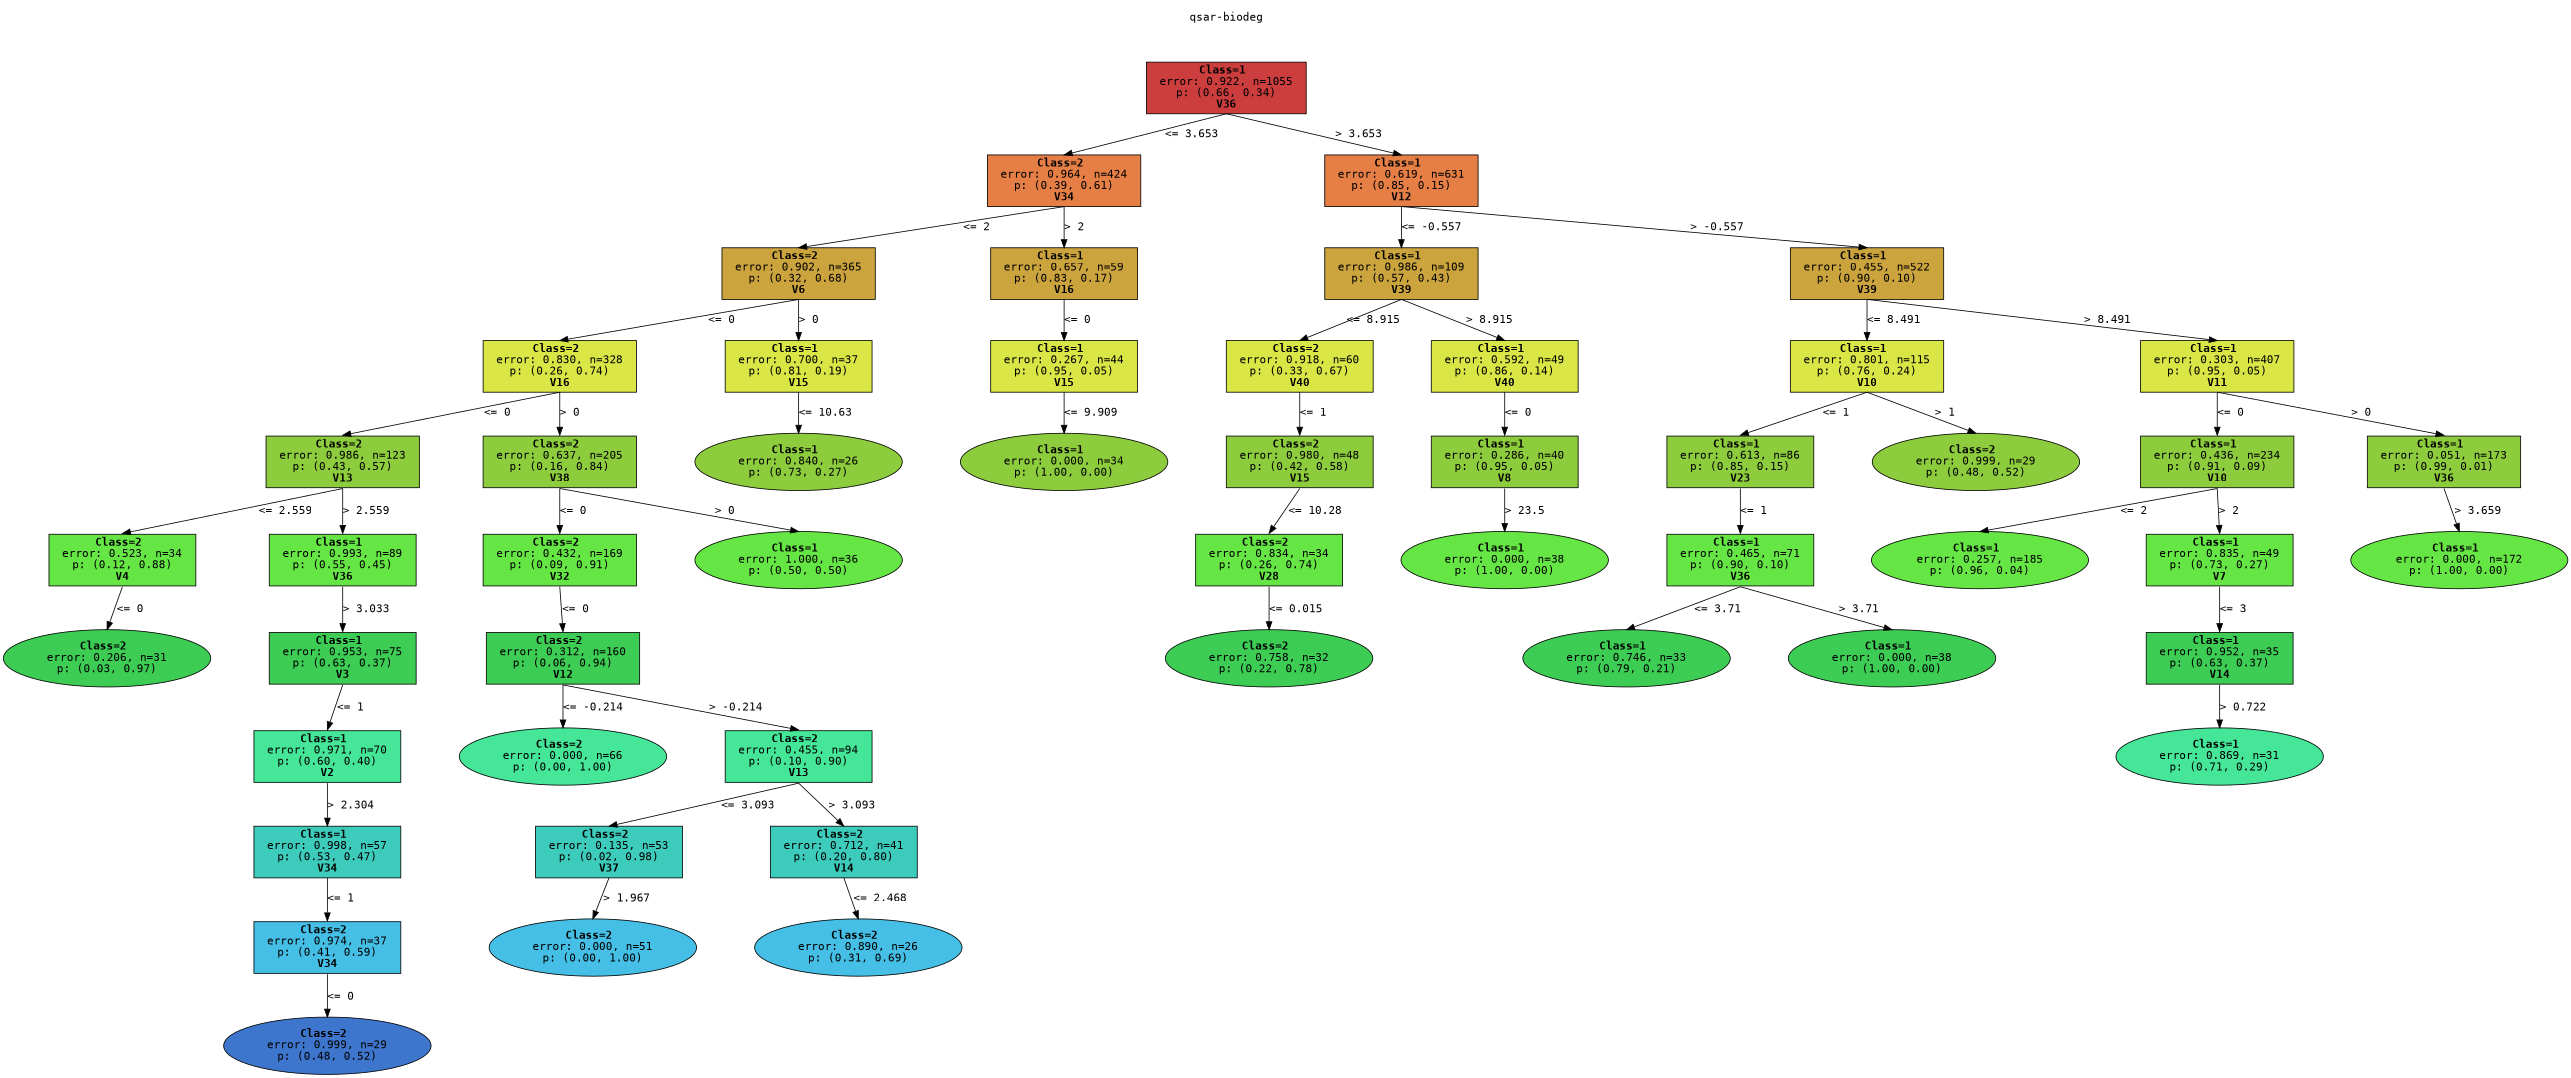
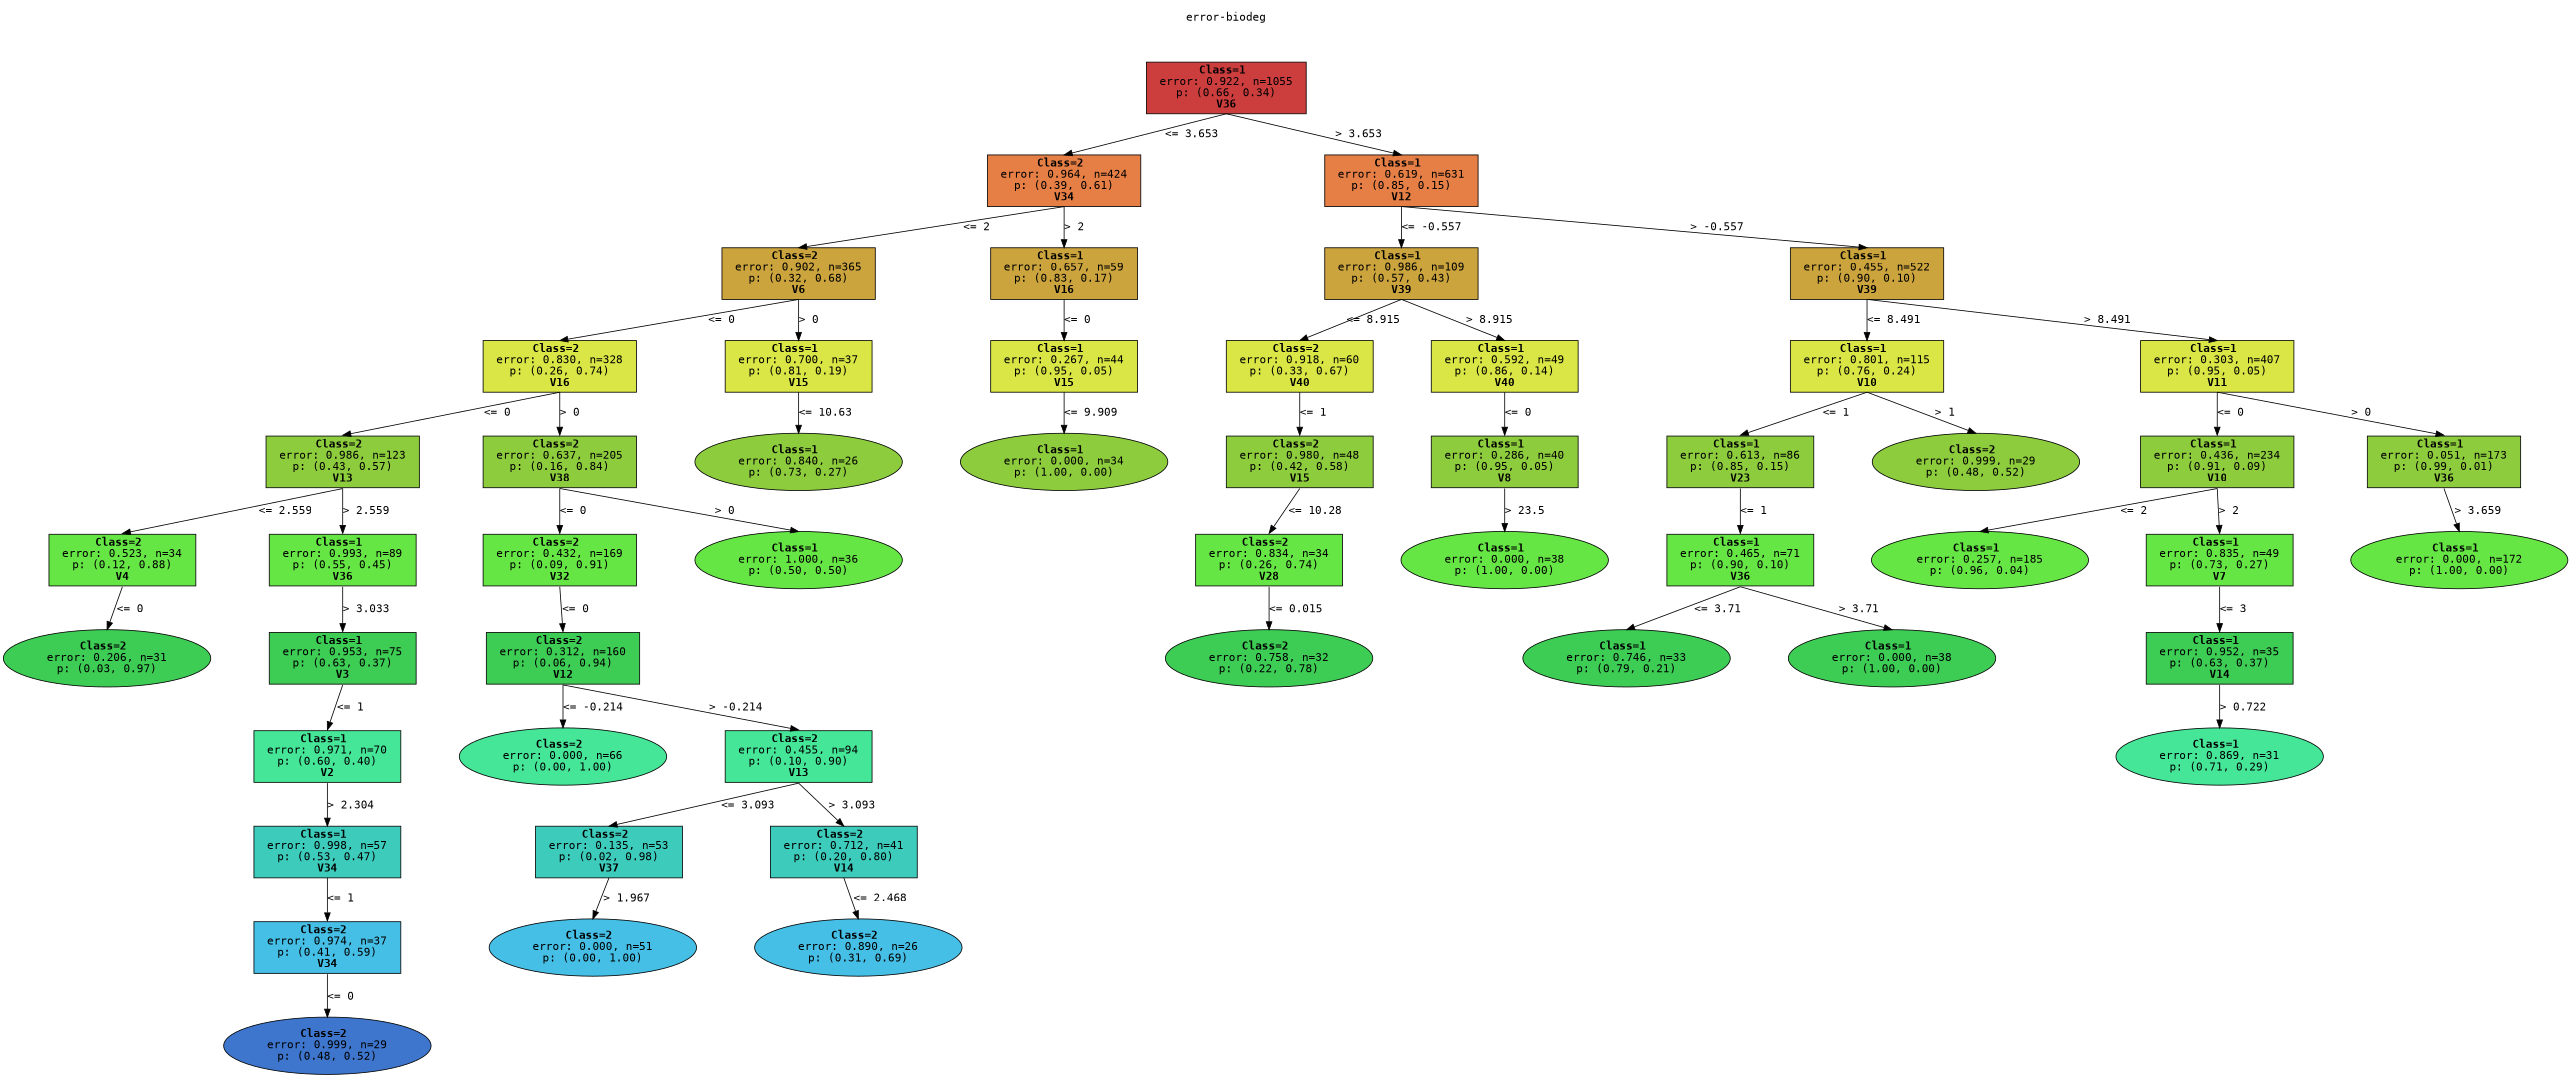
node "qsar-biodeg": label "qsar-biodeg" -> "error-biodeg"
